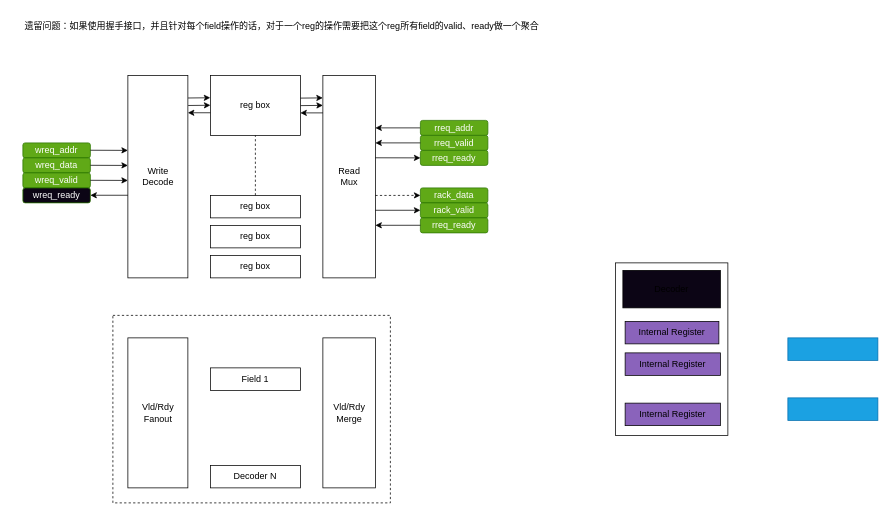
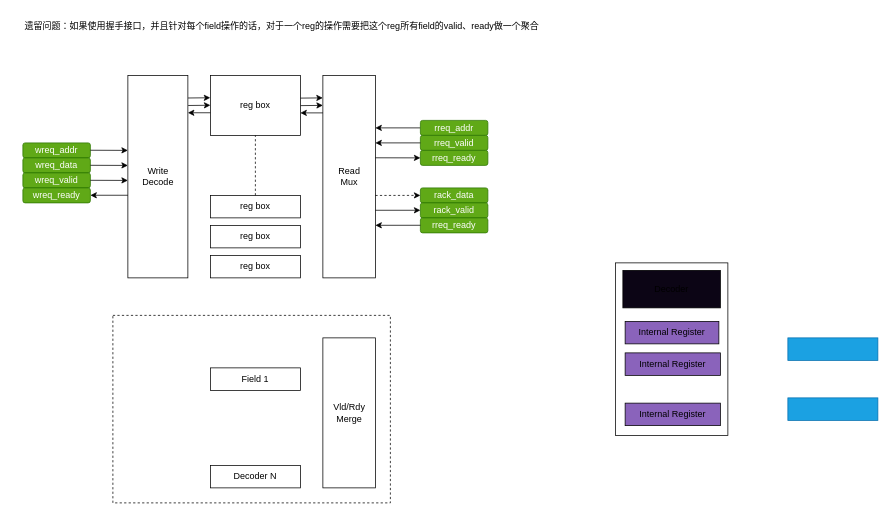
node "wreq_ready": fillcolor #0c0515 -> #60a917
node "Vld/Rdy Fanout": removed
